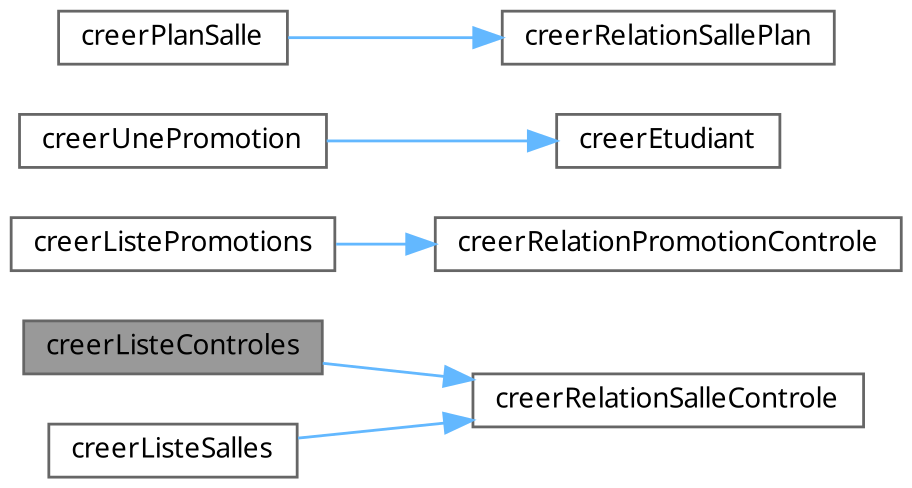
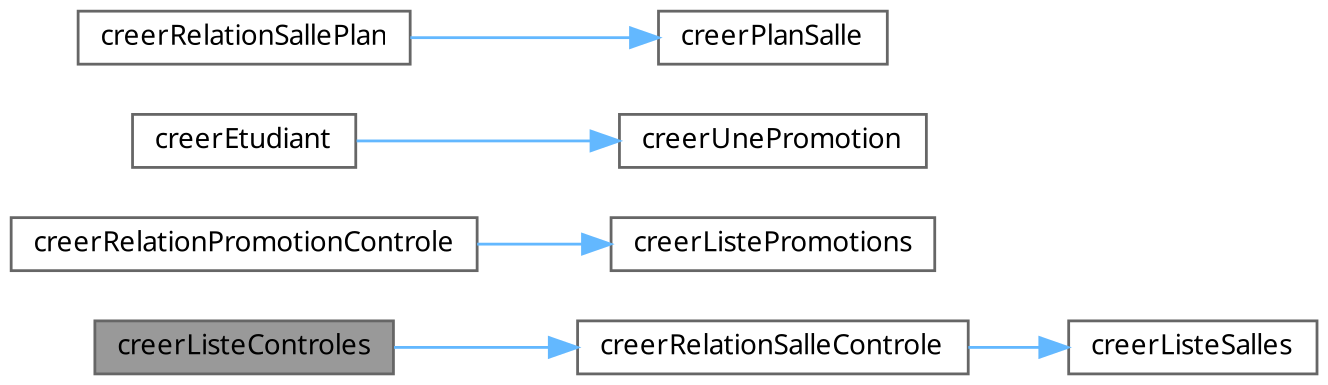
edge "creerPlanSalle" -> "creerRelationSallePlan": reversed
edge "creerUnePromotion" -> "creerEtudiant": reversed
edge "creerListePromotions" -> "creerRelationPromotionControle": reversed
edge "creerListeSalles" -> "creerRelationSalleControle": reversed
